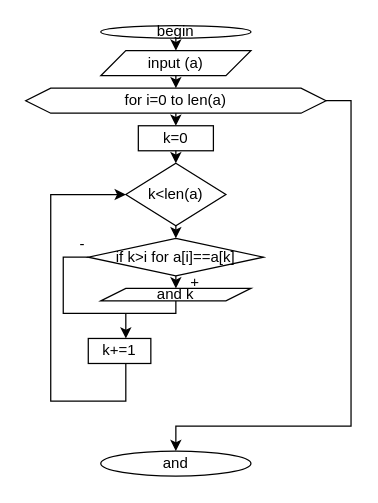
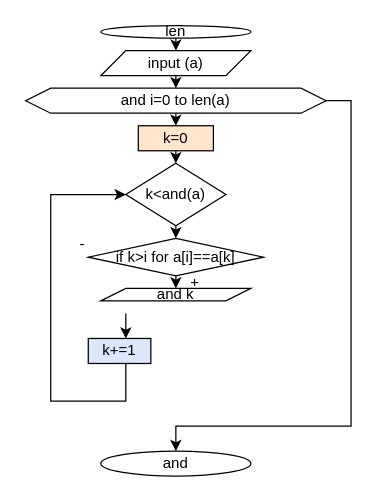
node "begin": label "begin" -> "len"
node "for i=0 to len(a)": label "for i=0 to len(a)" -> "and i=0 to len(a)"
node "k=0": fillcolor #ffffff -> #ffe6cc
node "k<len(a)": label "k<len(a)" -> "k<and(a)"
edge "if k>i for a[i]==a[k]" -- "and k": removed
node "k+=1": fillcolor #ffffff -> #dae8fc
